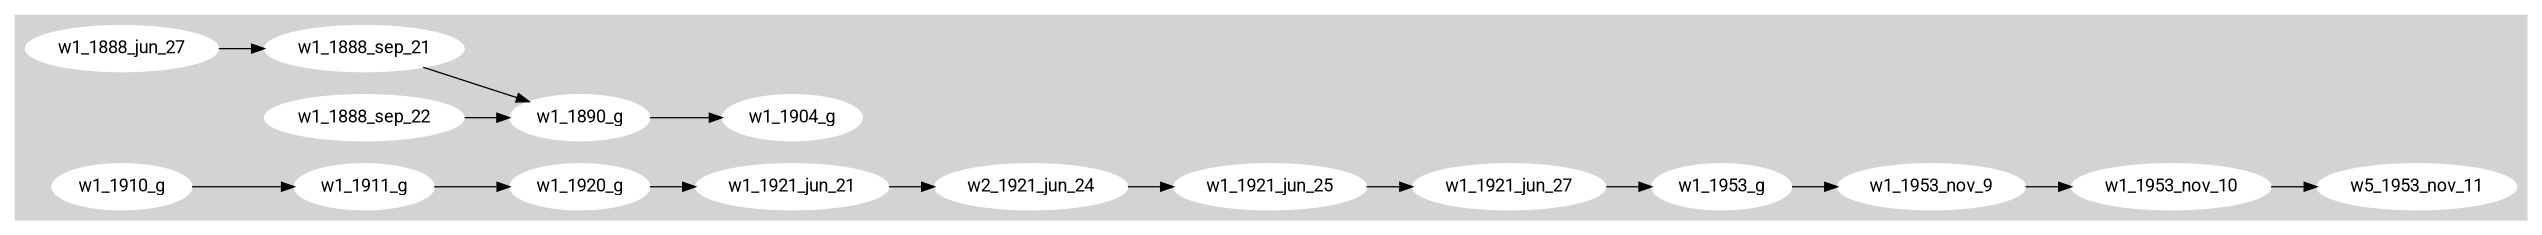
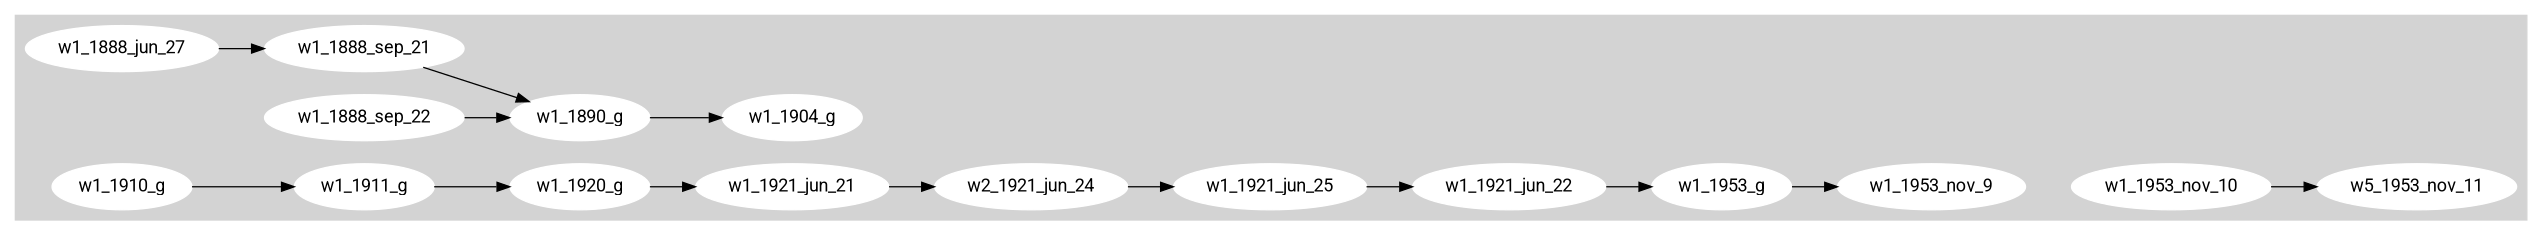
node "w1_1921_jun_27": label "w1_1921_jun_27" -> "w1_1921_jun_22"
edge "w1_1953_nov_9" -> "w1_1953_nov_10": removed
